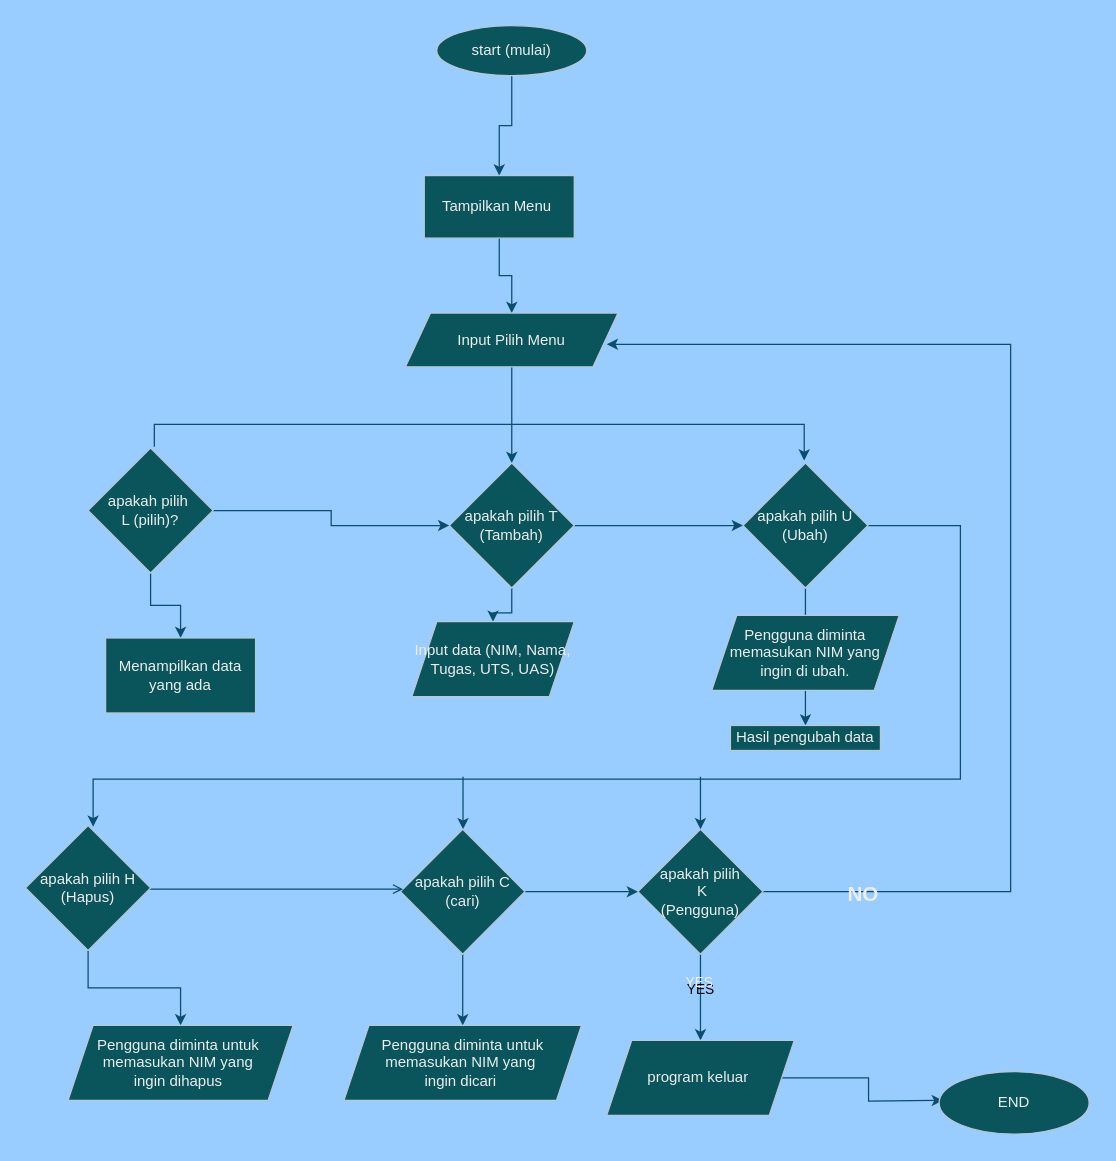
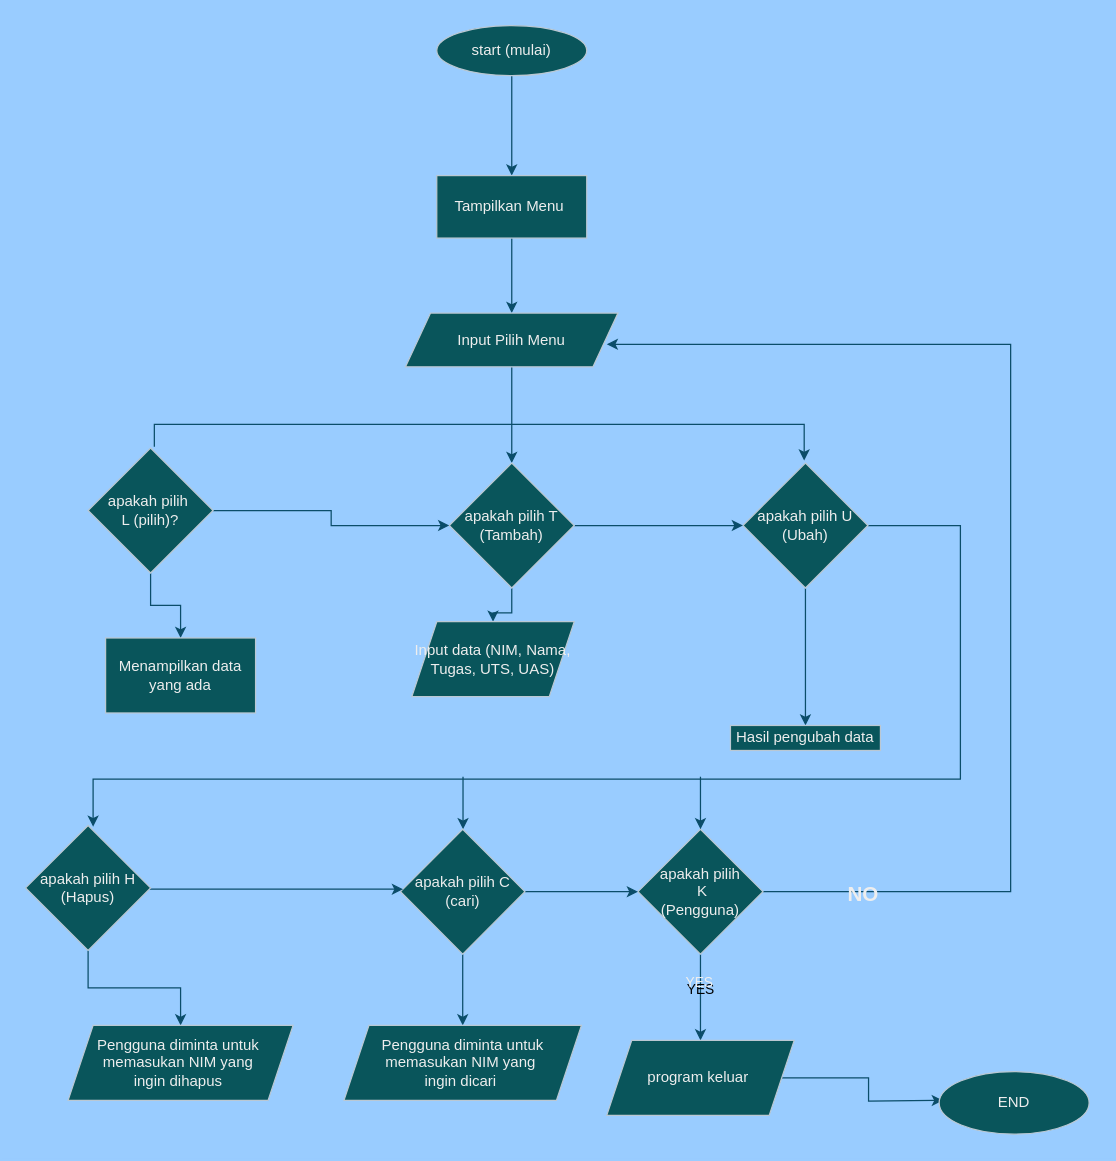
node "Tampilkan Menu": moved (499, 207) -> (512, 207)
node "Pengguna diminta memasukan NIM yang ingin di ubah.": removed
edge "apakah pilih H (Hapus)" -> "apakah pilih C (cari)": arrowhead open -> classic
